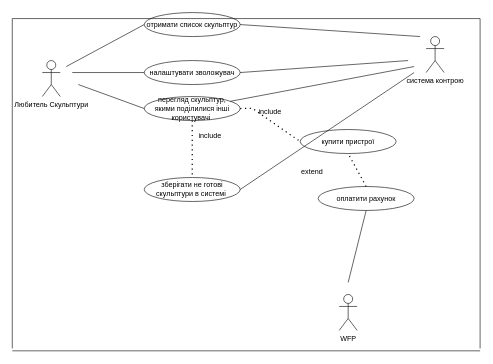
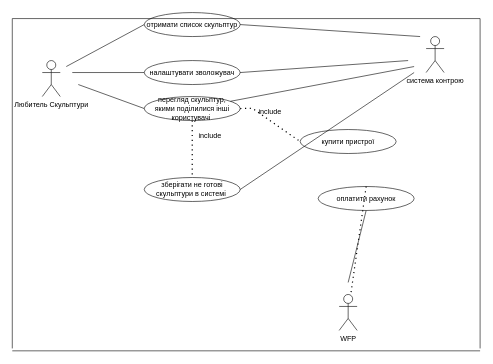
edge "купити пристрої" -- "оплатити рахунок": now "WFP" -- "оплатити рахунок"
node "extend": removed
